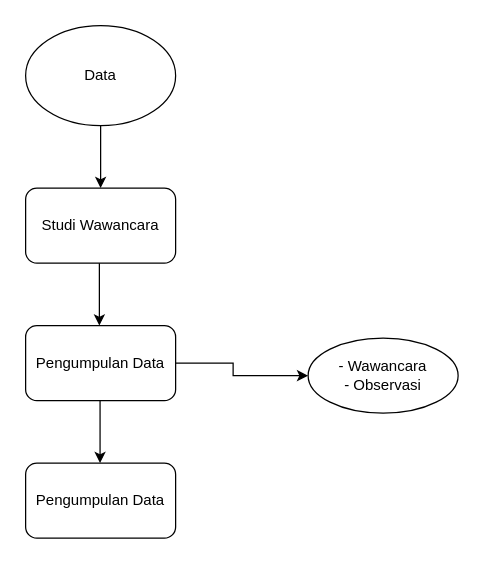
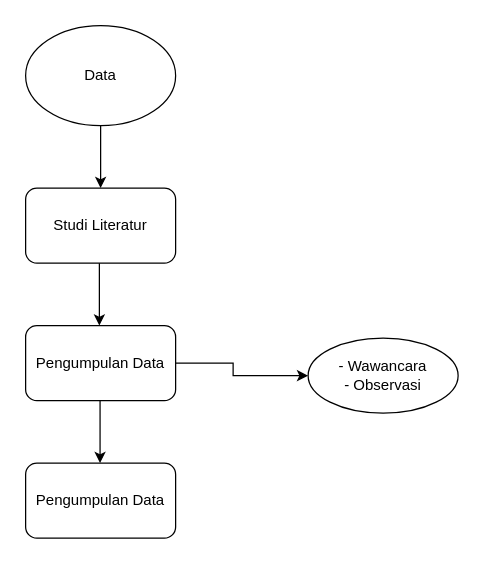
node "Studi Wawancara": label "Studi Wawancara" -> "Studi Literatur"
